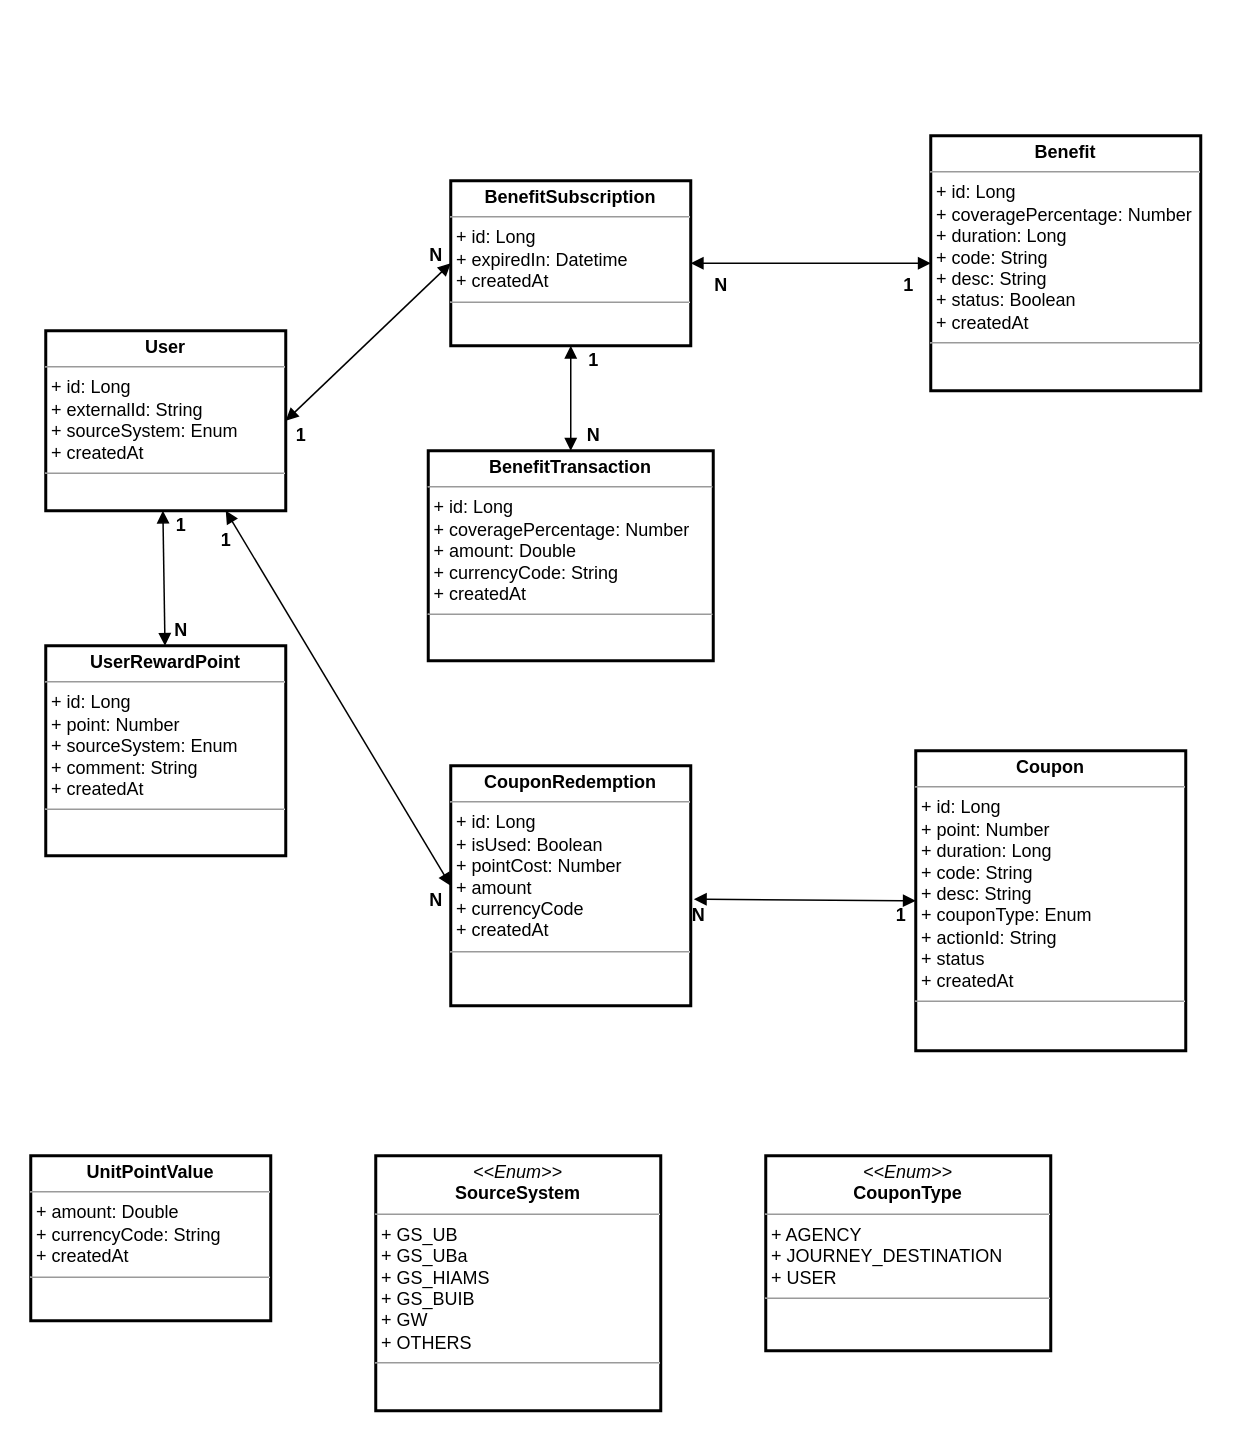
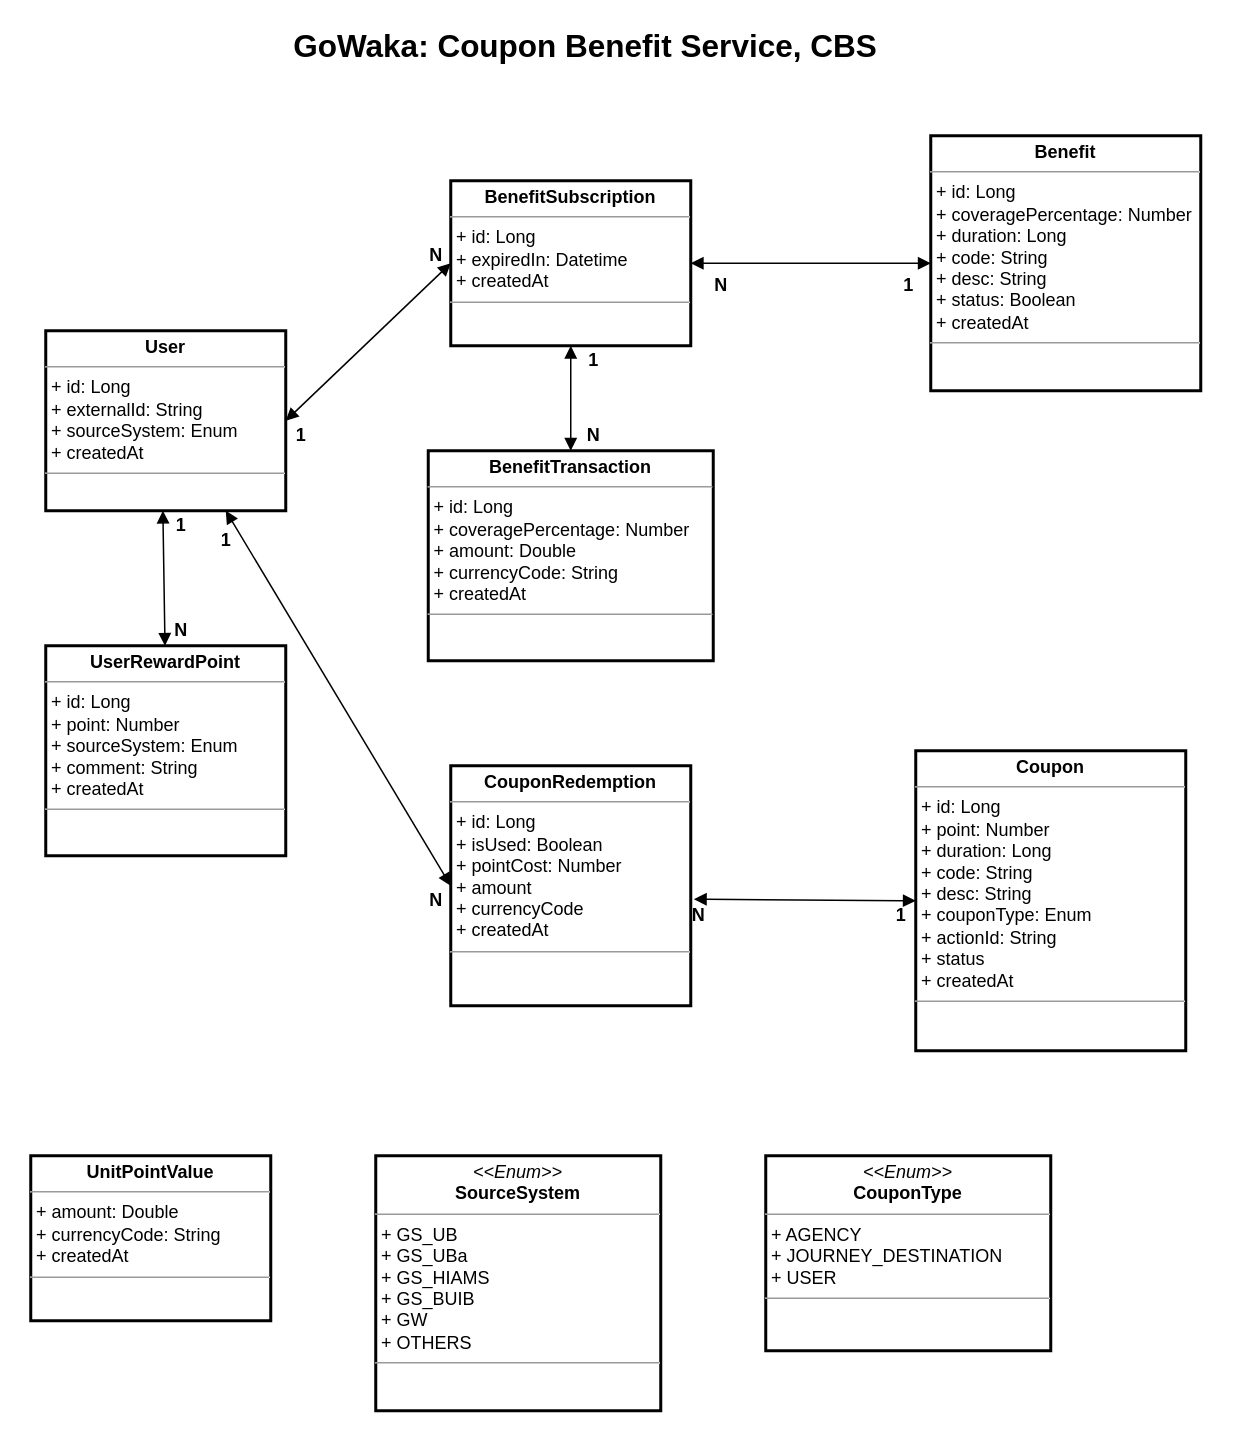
node "GoWaka: Coupon Benefit Service, CBS": added
